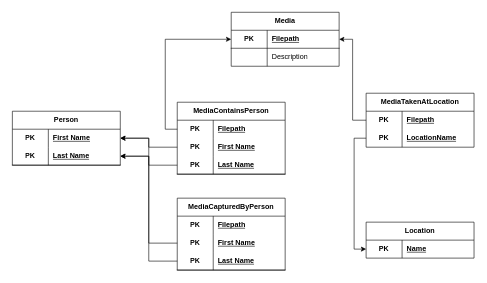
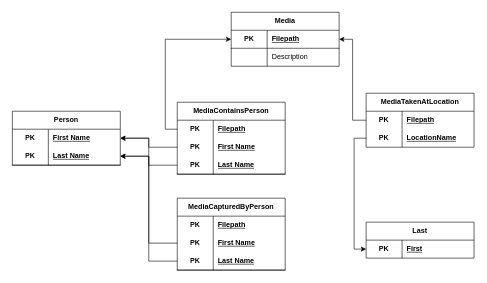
node "Location": label "Location" -> "Last"
node "Name": label "Name" -> "First"
